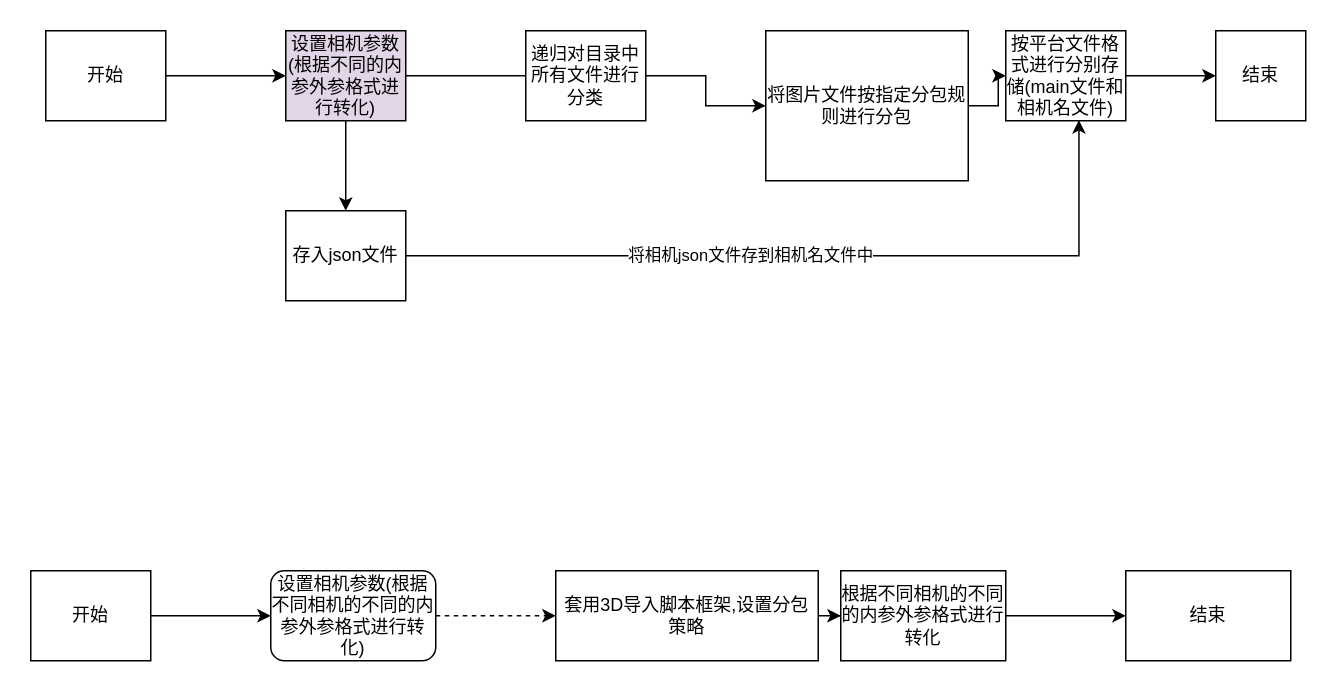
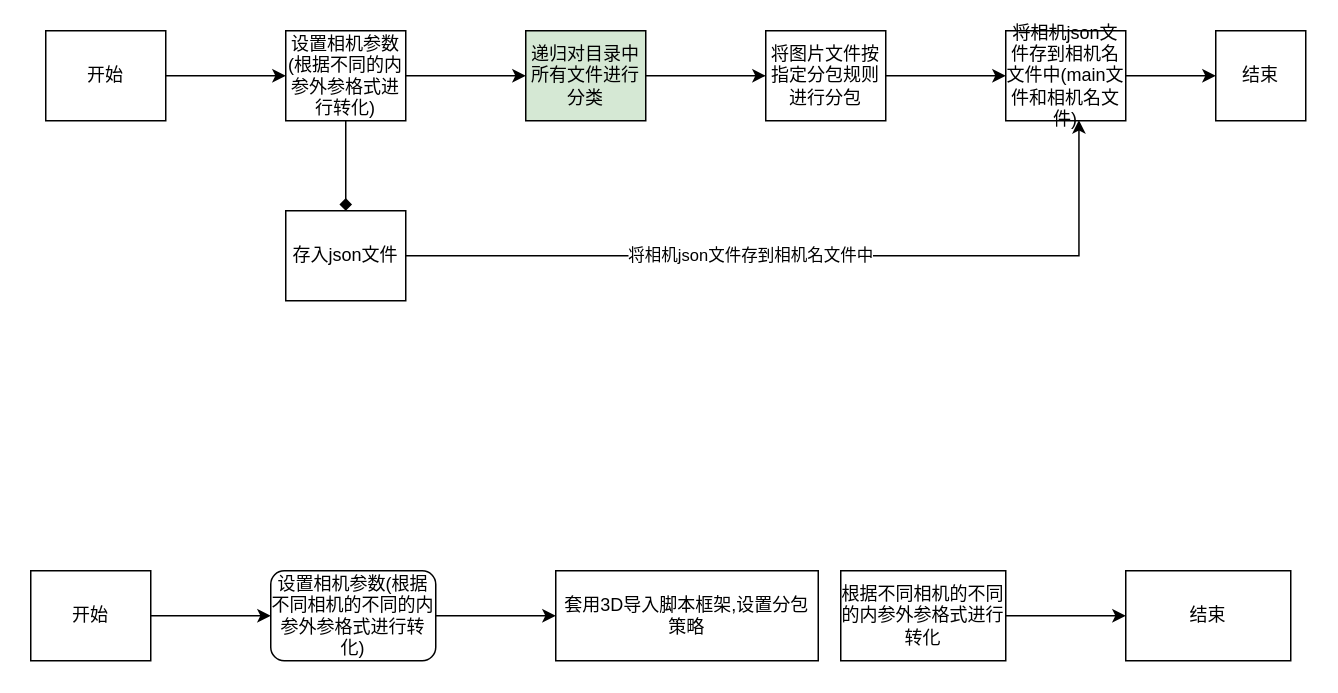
node "设置相机参数(根据不同的内参外参格式进行转化)": fillcolor #e1d5e7 -> #ffffff
edge "设置相机参数(根据不同的内参外参格式进行转化)" -- "递归对目录中所有文件进行分类": arrowhead none -> classic
node "递归对目录中所有文件进行分类": fillcolor #ffffff -> #d5e8d4
node "按平台文件格式进行分别存储(main文件和相机名文件)": label "按平台文件格式进行分别存储(main文件和相机名文件)" -> "将相机json文件存到相机名文件中(main文件和相机名文件)"
node "将图片文件按指定分包规则进行分包": size 203x150 -> 120x90
edge "设置相机参数(根据不同的内参外参格式进行转化)" -> "存入json文件": arrowhead classic -> diamond
edge "设置相机参数(根据不同相机的不同的内参外参格式进行转化)" -> "套用3D导入脚本框架,设置分包策略": style dashed -> solid
edge "套用3D导入脚本框架,设置分包策略" -> "根据不同相机的不同的内参外参格式进行转化": removed
